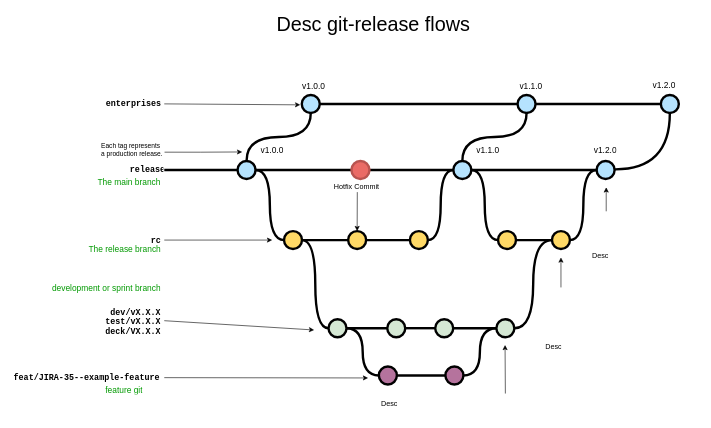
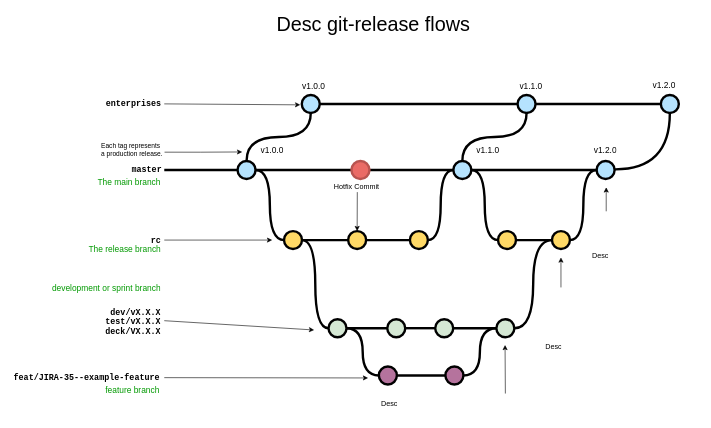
node "release": label "release" -> "master"
node "feature git": label "feature git" -> "feature branch"
